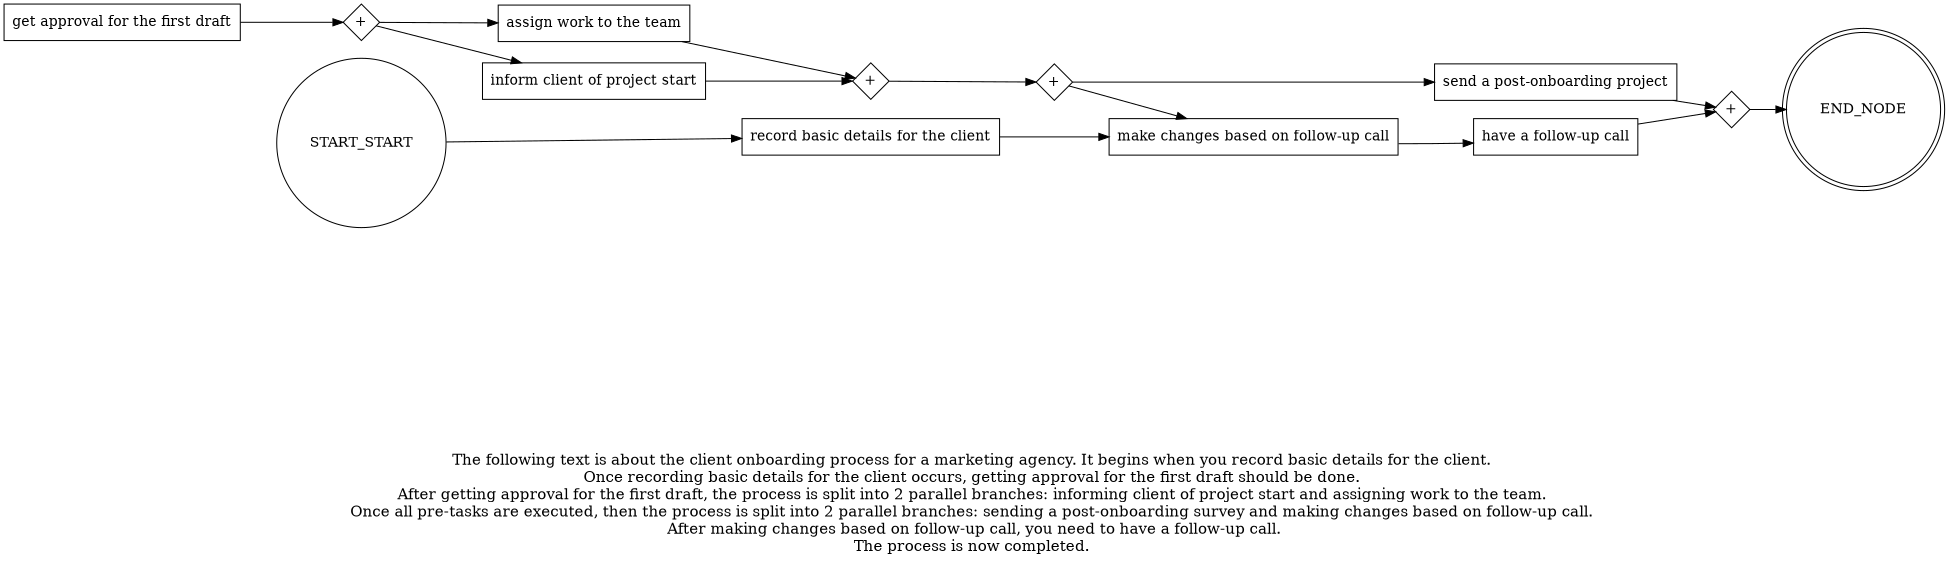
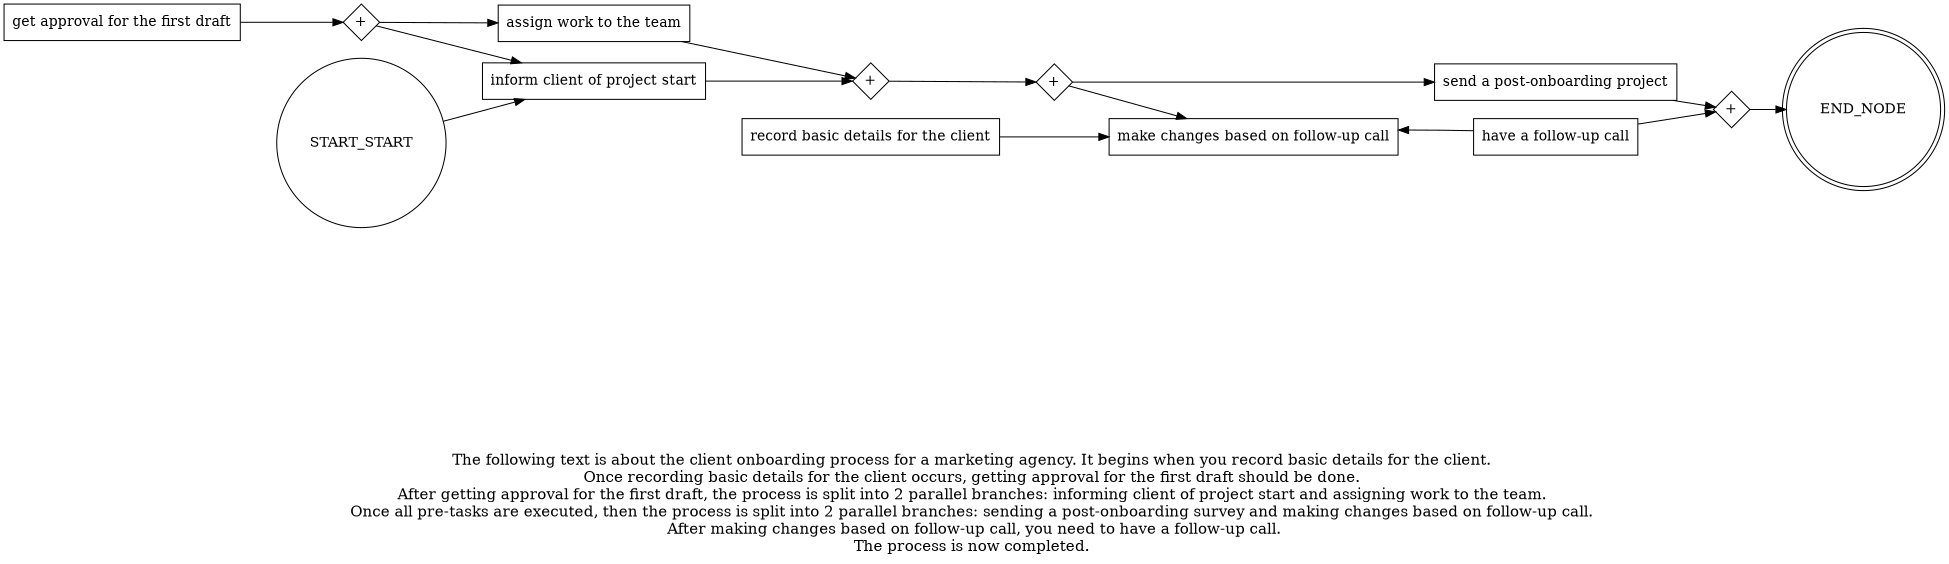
edge "START_START" -> "record basic details for the client": now "START_START" -> "inform client of project start"
edge "make changes based on follow-up call" -> "have a follow-up call": reversed
